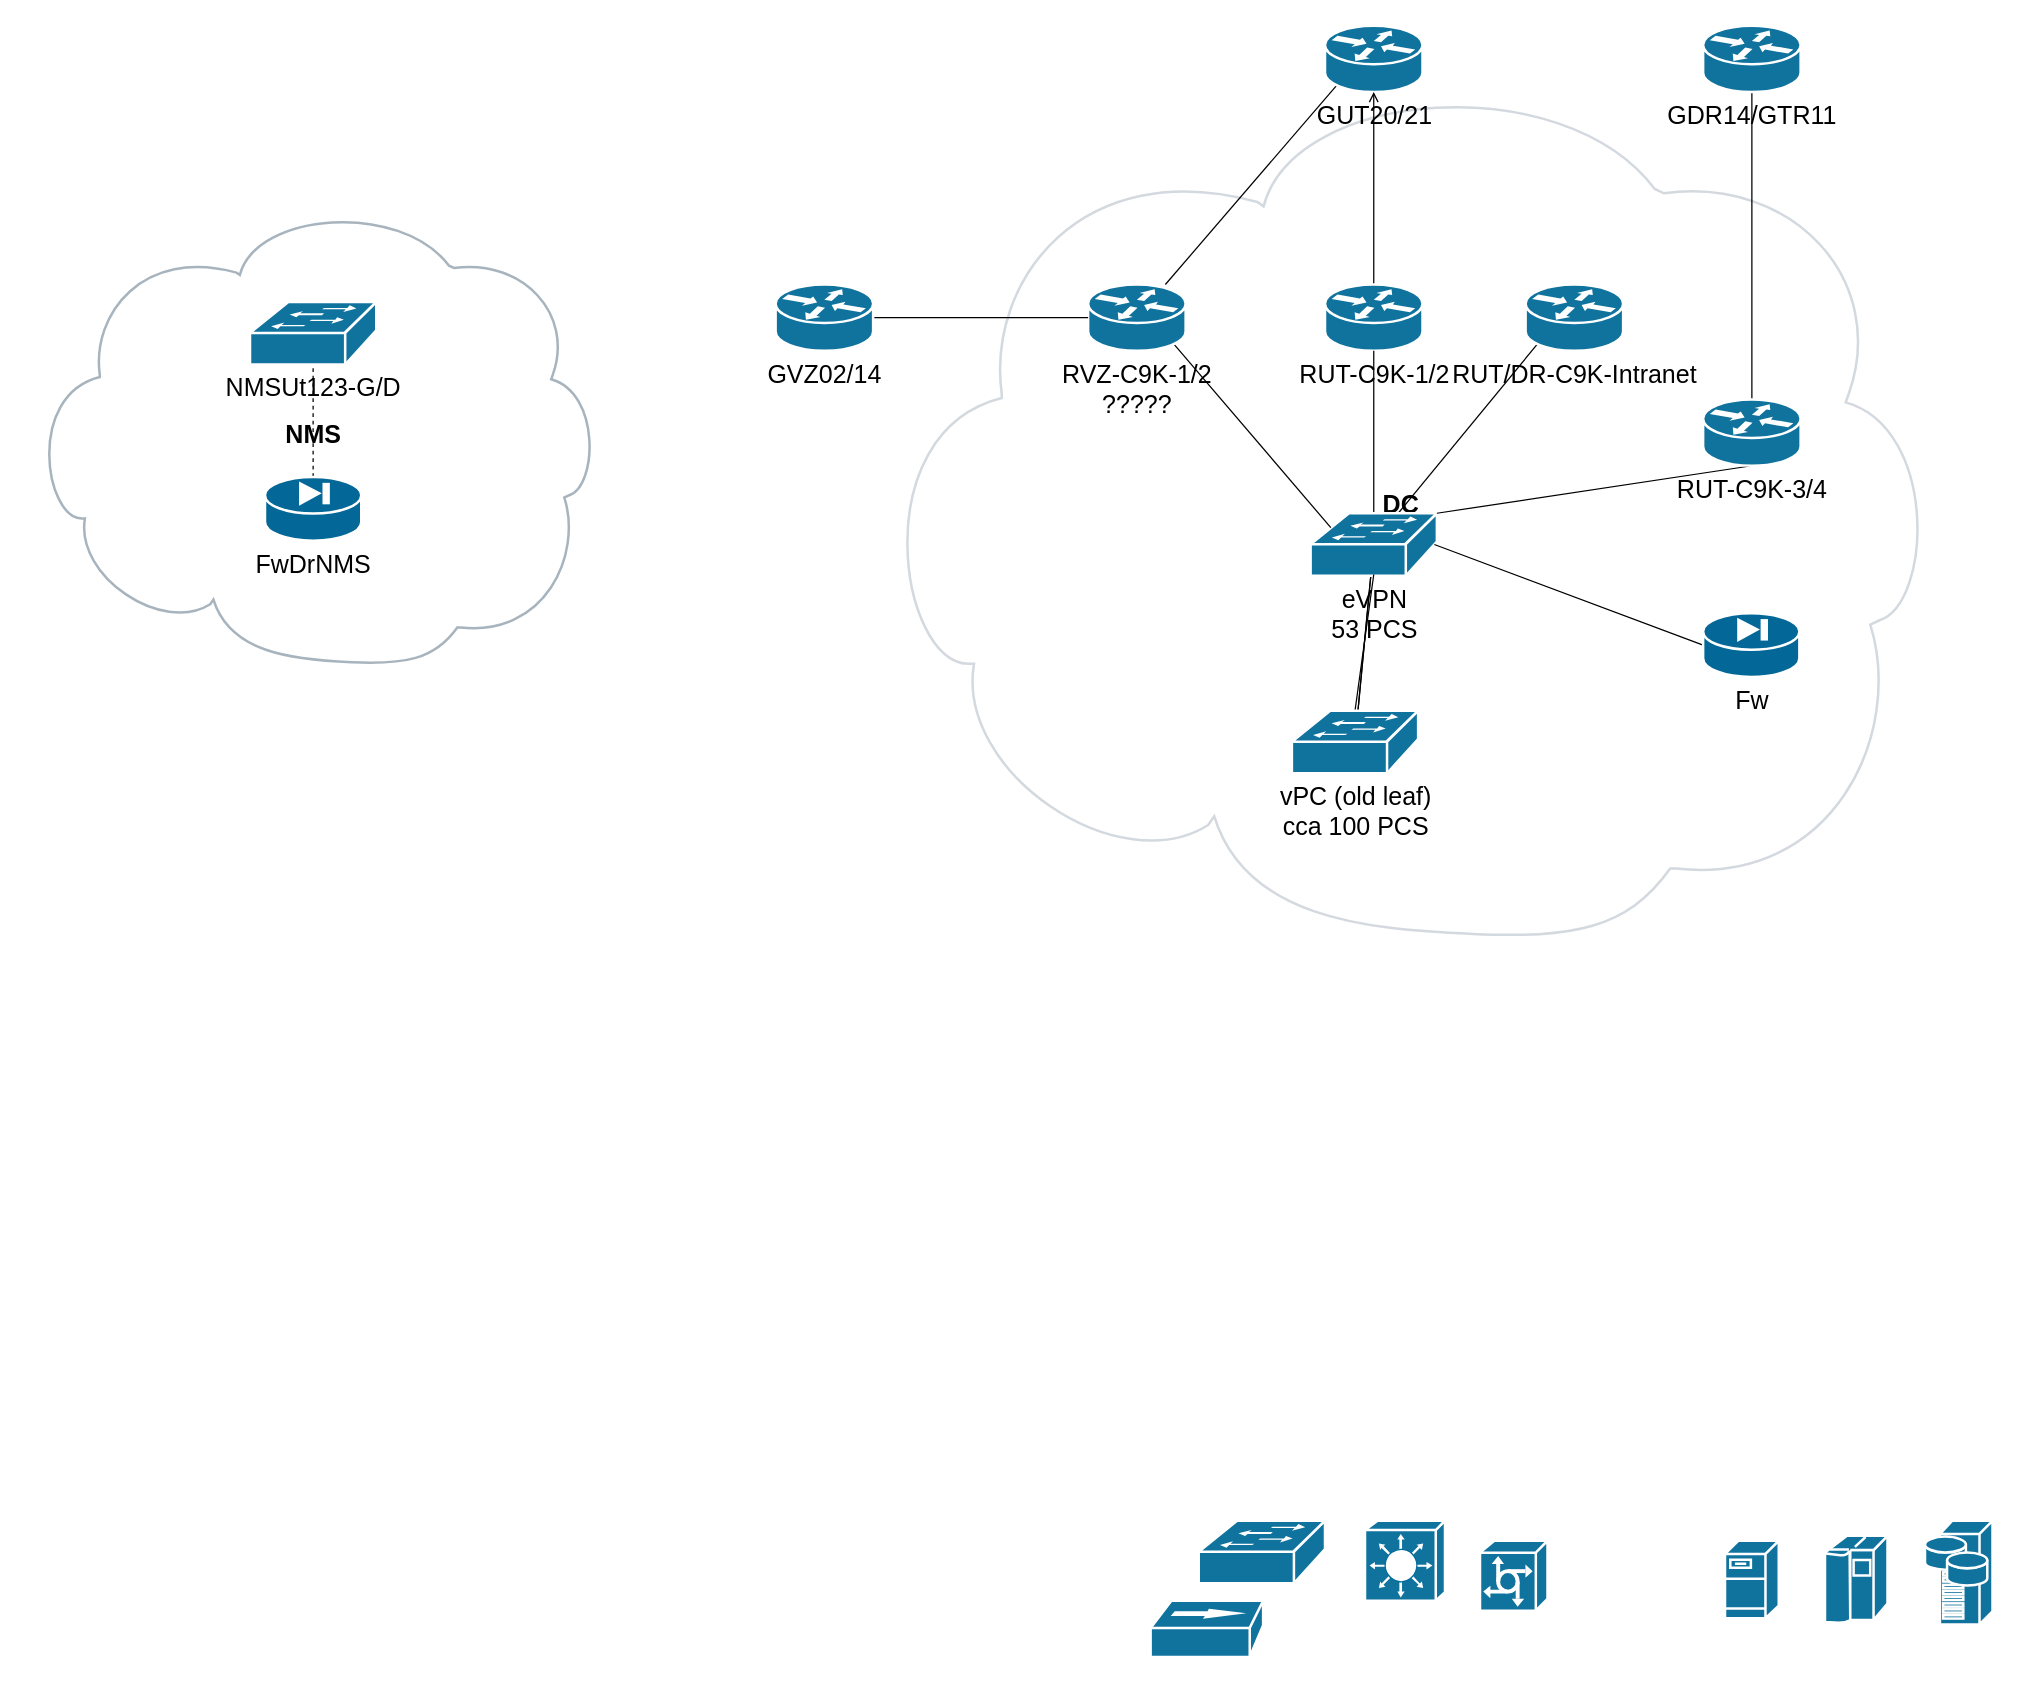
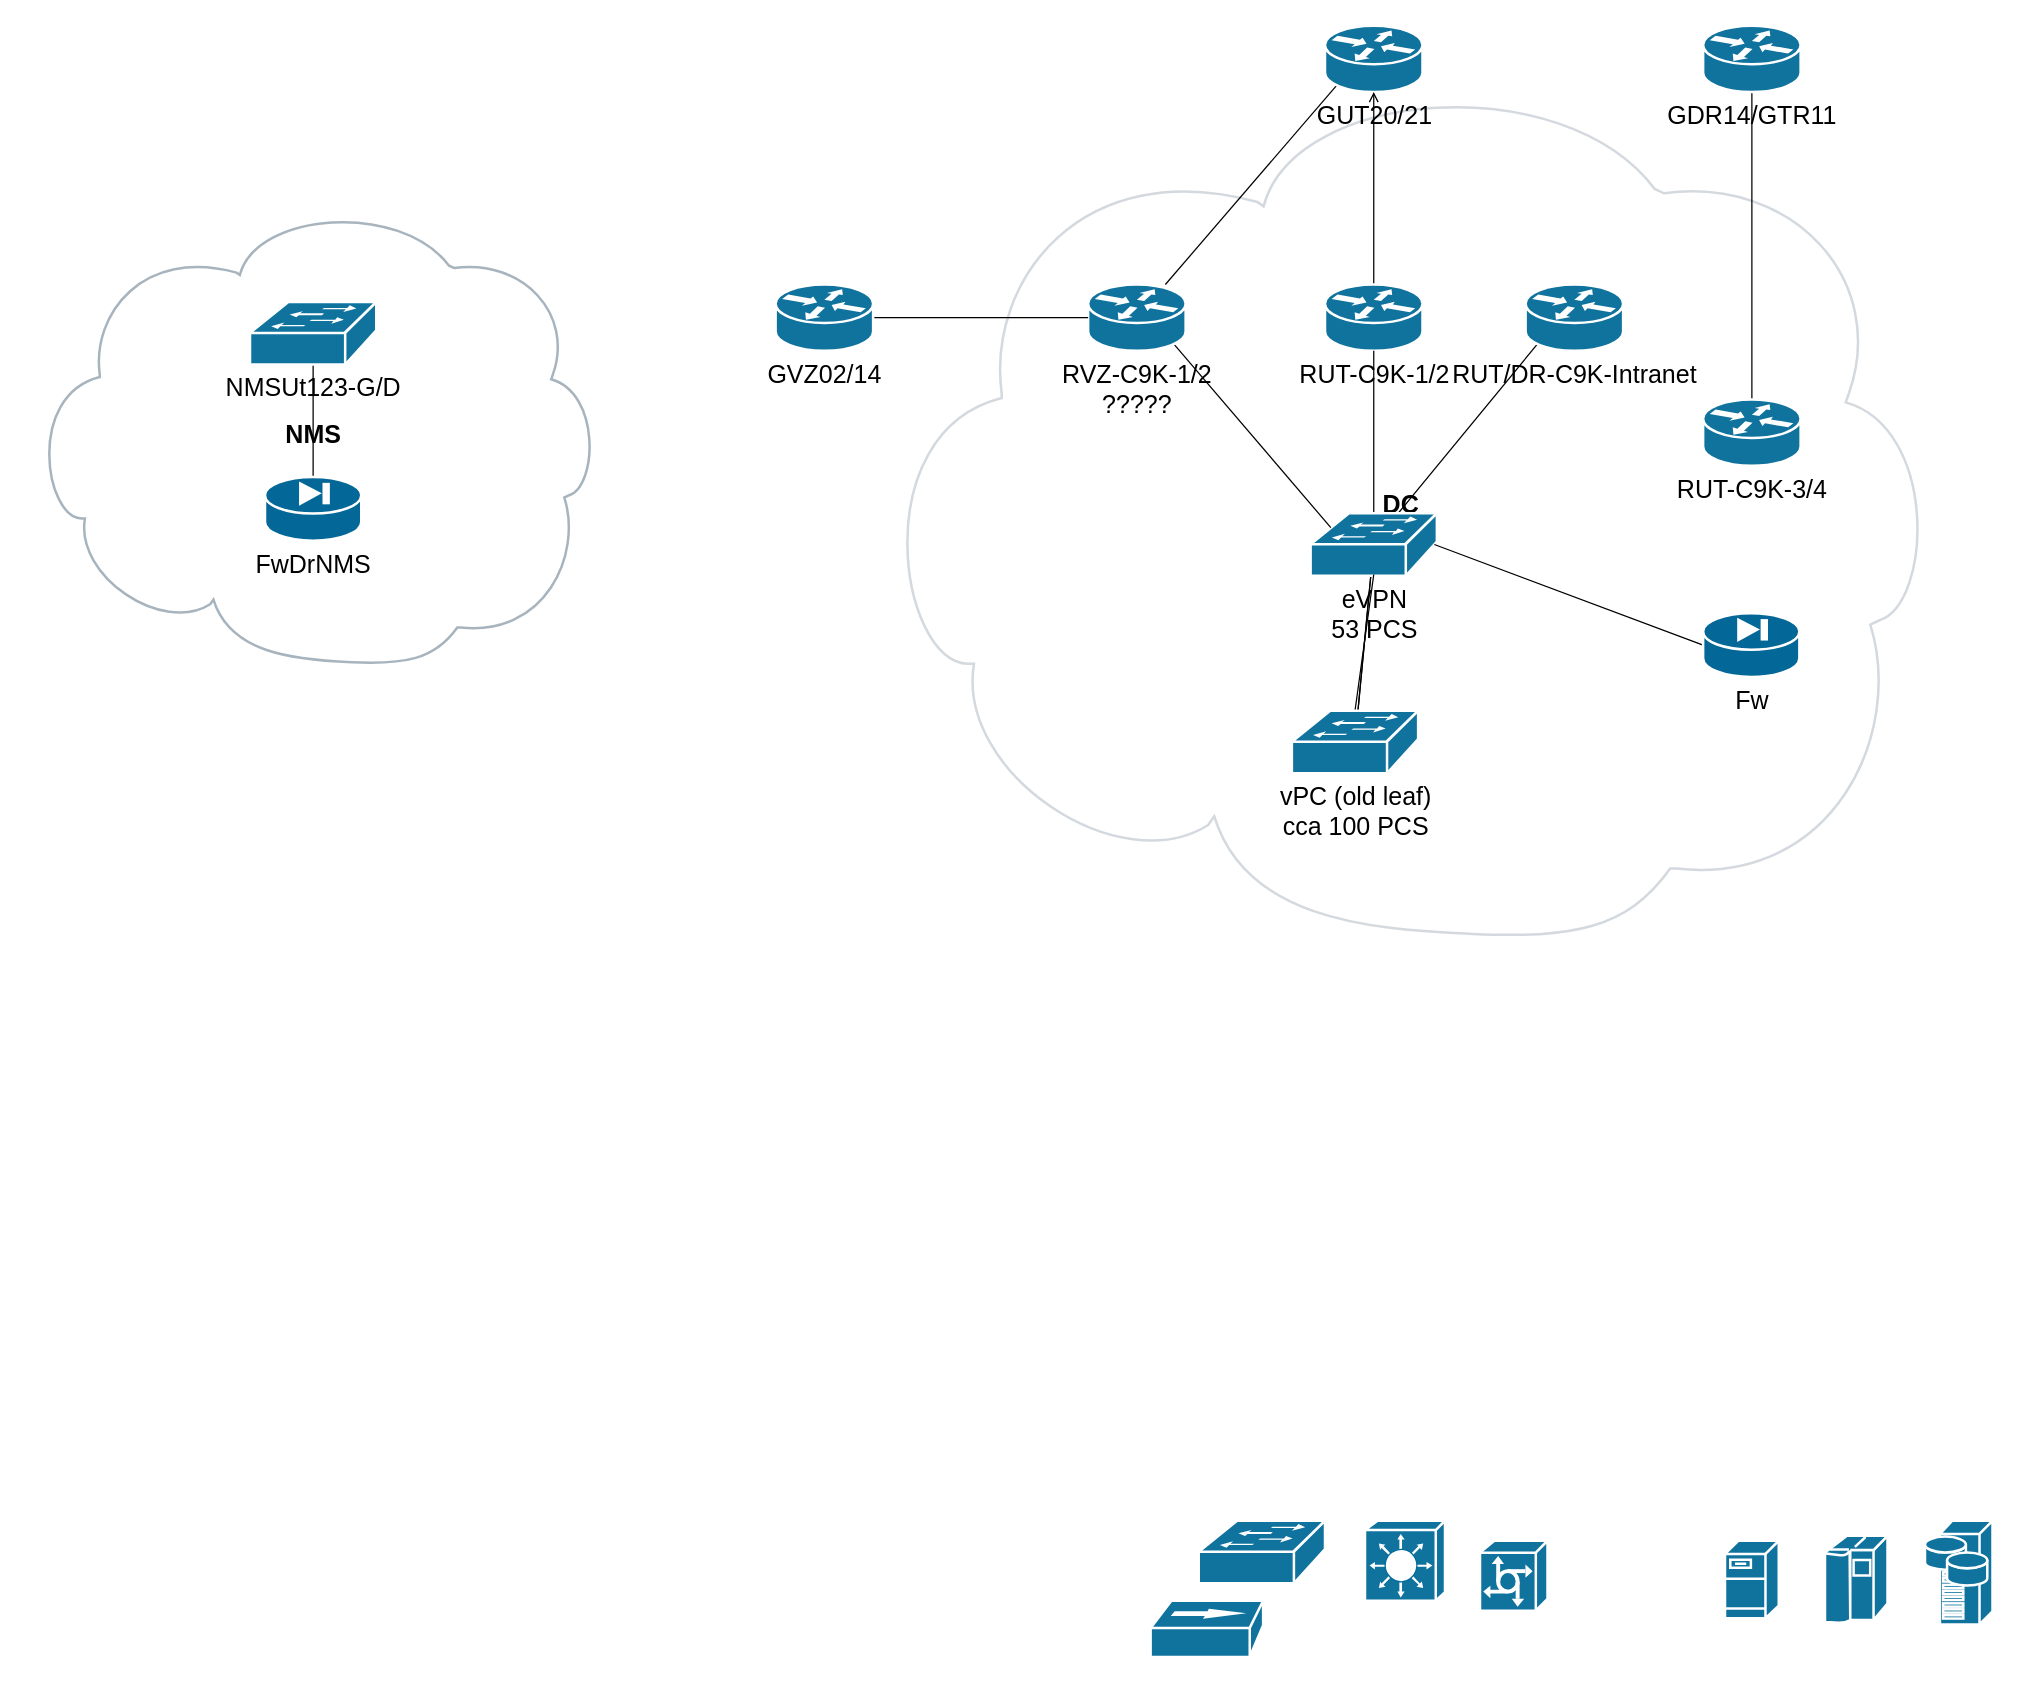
edge "NMSUt123-G/D" -- "FwDrNMS": style dashed -> solid
edge "RUT-C9K-3/4" -- "eVPN 53 PCS": removed
